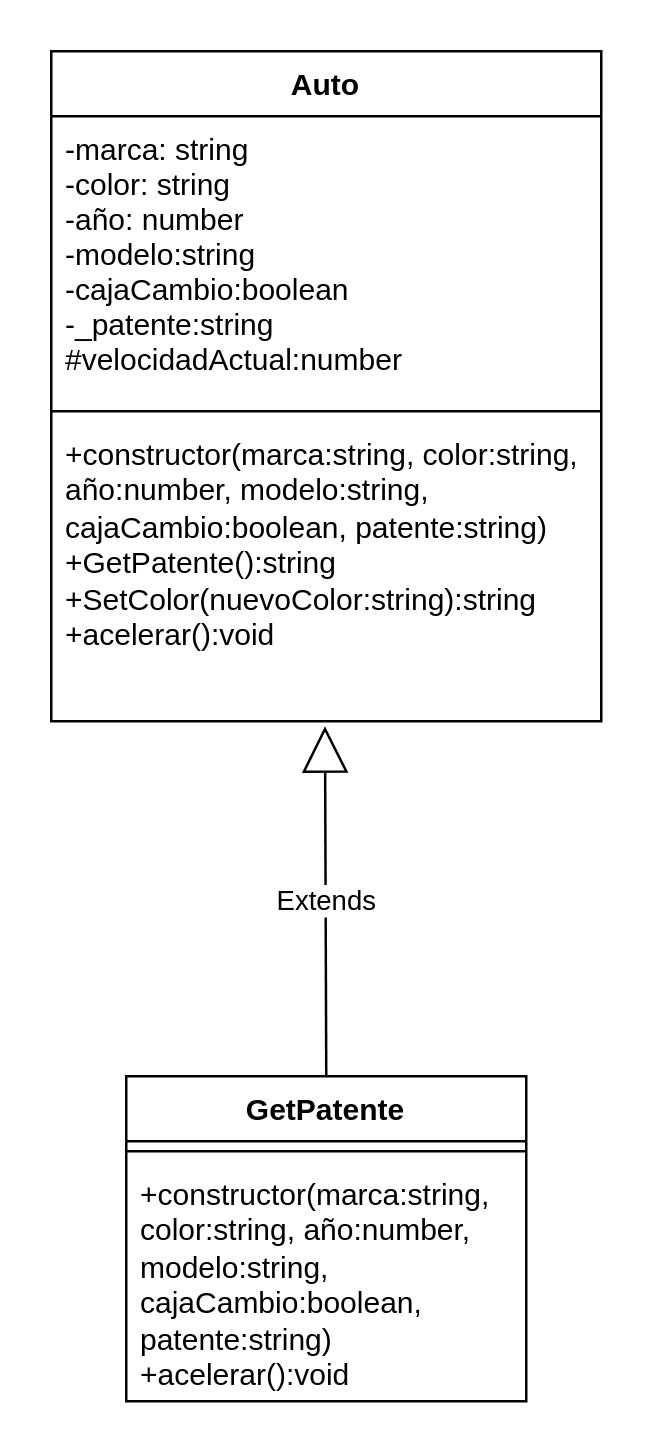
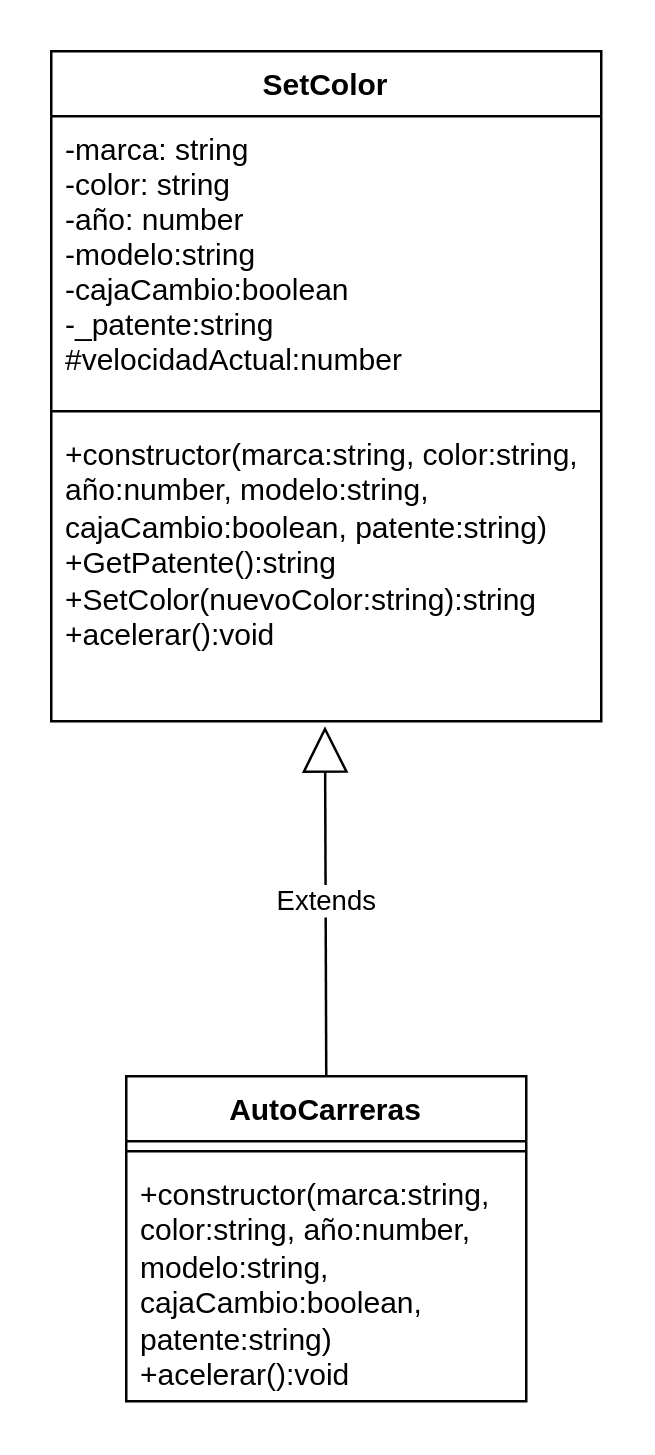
node "Auto": label "Auto" -> "SetColor"
node "GetPatente": label "GetPatente" -> "AutoCarreras"
